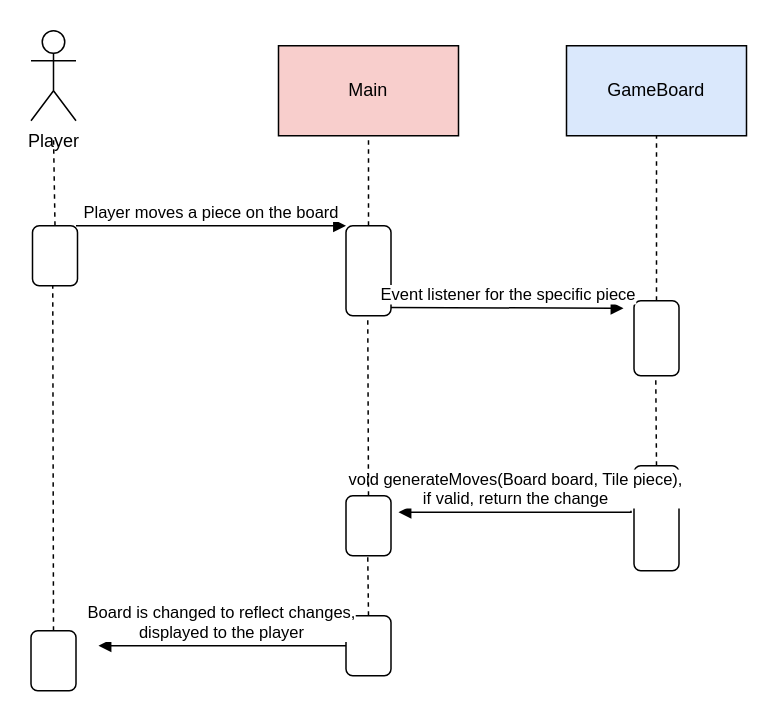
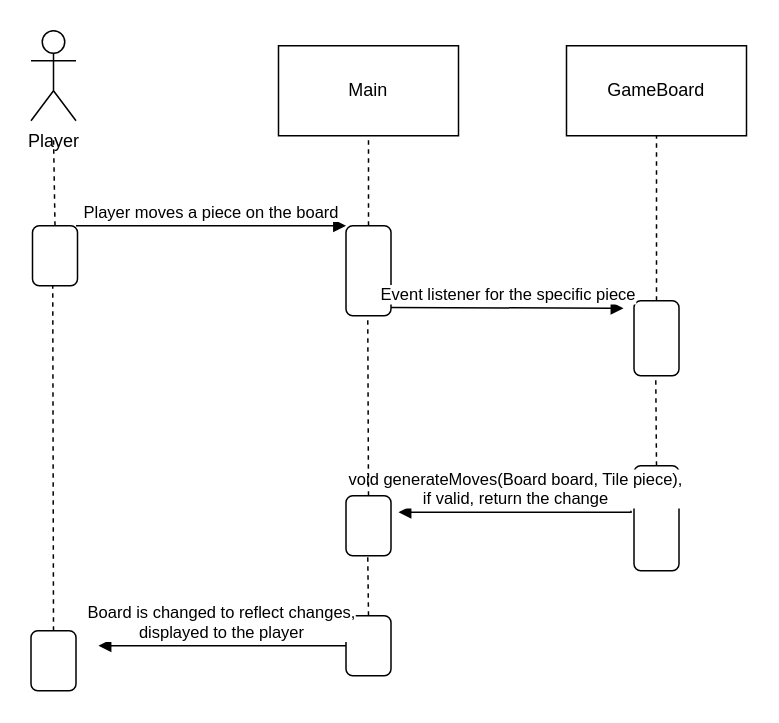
node "Main": fillcolor #f8cecc -> #ffffff
node "GameBoard": fillcolor #dae8fc -> #ffffff
